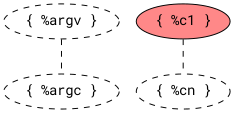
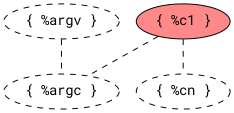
edge "{ %c1 }" -- "{ %argc }": added
